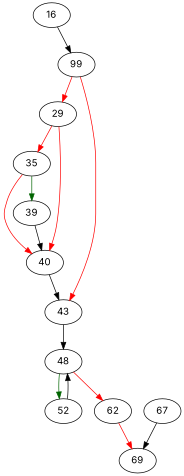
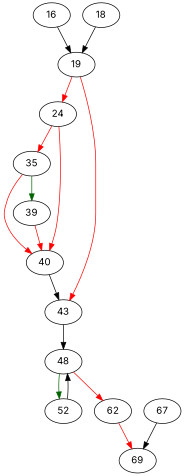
node "18": added
node "99": label "99" -> "19"
node "29": label "29" -> "24"
edge "39" -> "40": color black -> red
